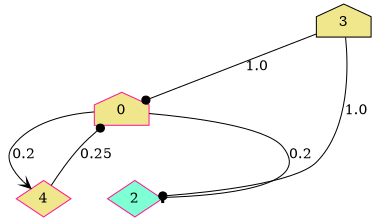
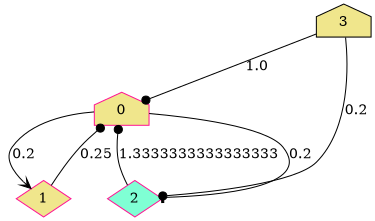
edge "3" -> "2": label "1.0" -> "0.2"
edge "2" -> "0": added, label "1.3333333333333333"
node "4": label "4" -> "1"
